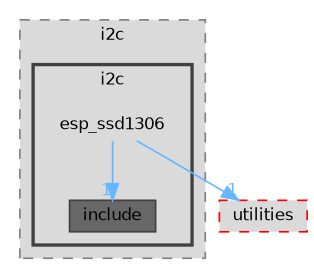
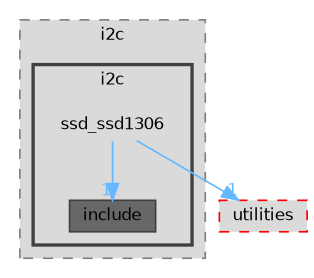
node "esp_ssd1306": label "esp_ssd1306" -> "ssd_ssd1306"
